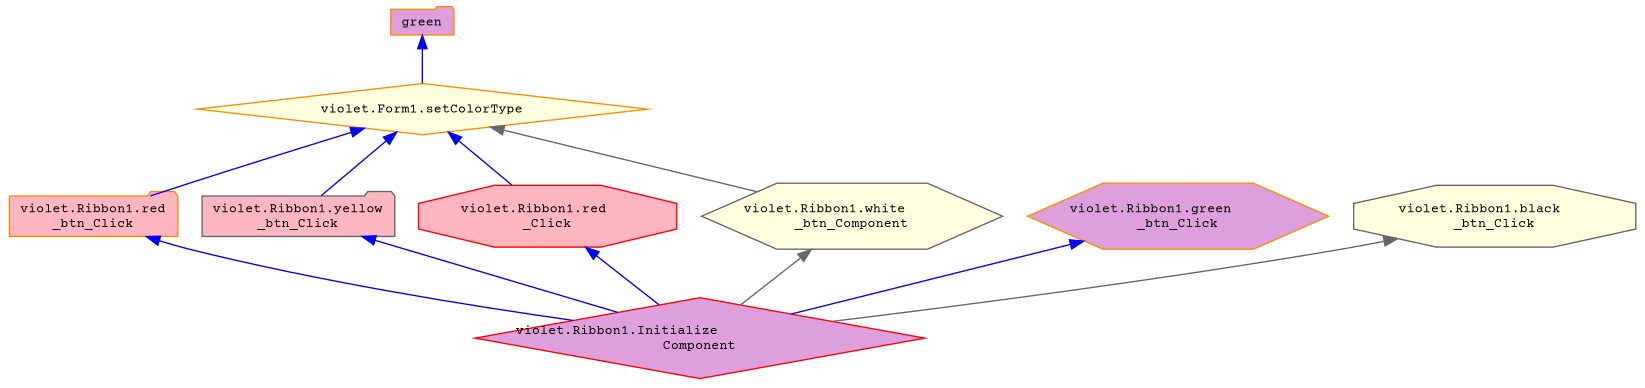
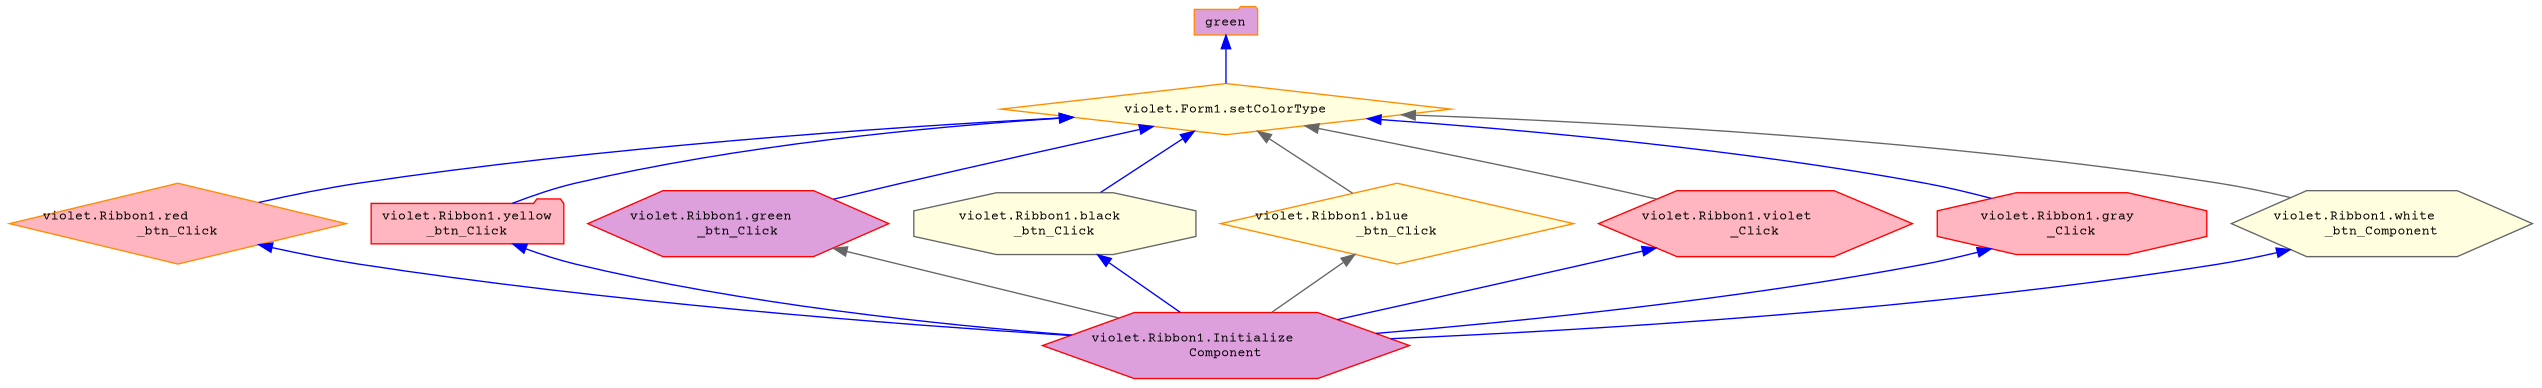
edge "violet.Ribbon1.green _btn_Click" -> "violet.Form1.setColorType": added
edge "violet.Ribbon1.black _btn_Click" -> "violet.Form1.setColorType": added
node "violet.Ribbon1.red _btn_Click": shape folder -> diamond
node "violet.Ribbon1.yellow _btn_Click": color gray40 -> red
node "violet.Ribbon1.red _Click": label "violet.Ribbon1.red _Click" -> "violet.Ribbon1.gray _Click"
node "violet.Ribbon1.green _btn_Click": color darkorange -> red
node "violet.Ribbon1.blue _btn_Click": added
node "violet.Ribbon1.violet _Click": added
edge "violet.Ribbon1.Initialize Component" -> "violet.Ribbon1.green _btn_Click": color blue -> gray40
edge "violet.Ribbon1.Initialize Component" -> "violet.Ribbon1.white _btn_Component": color gray40 -> blue
edge "violet.Ribbon1.Initialize Component" -> "violet.Ribbon1.black _btn_Click": color gray40 -> blue
node "violet.Ribbon1.Initialize Component": shape diamond -> hexagon
